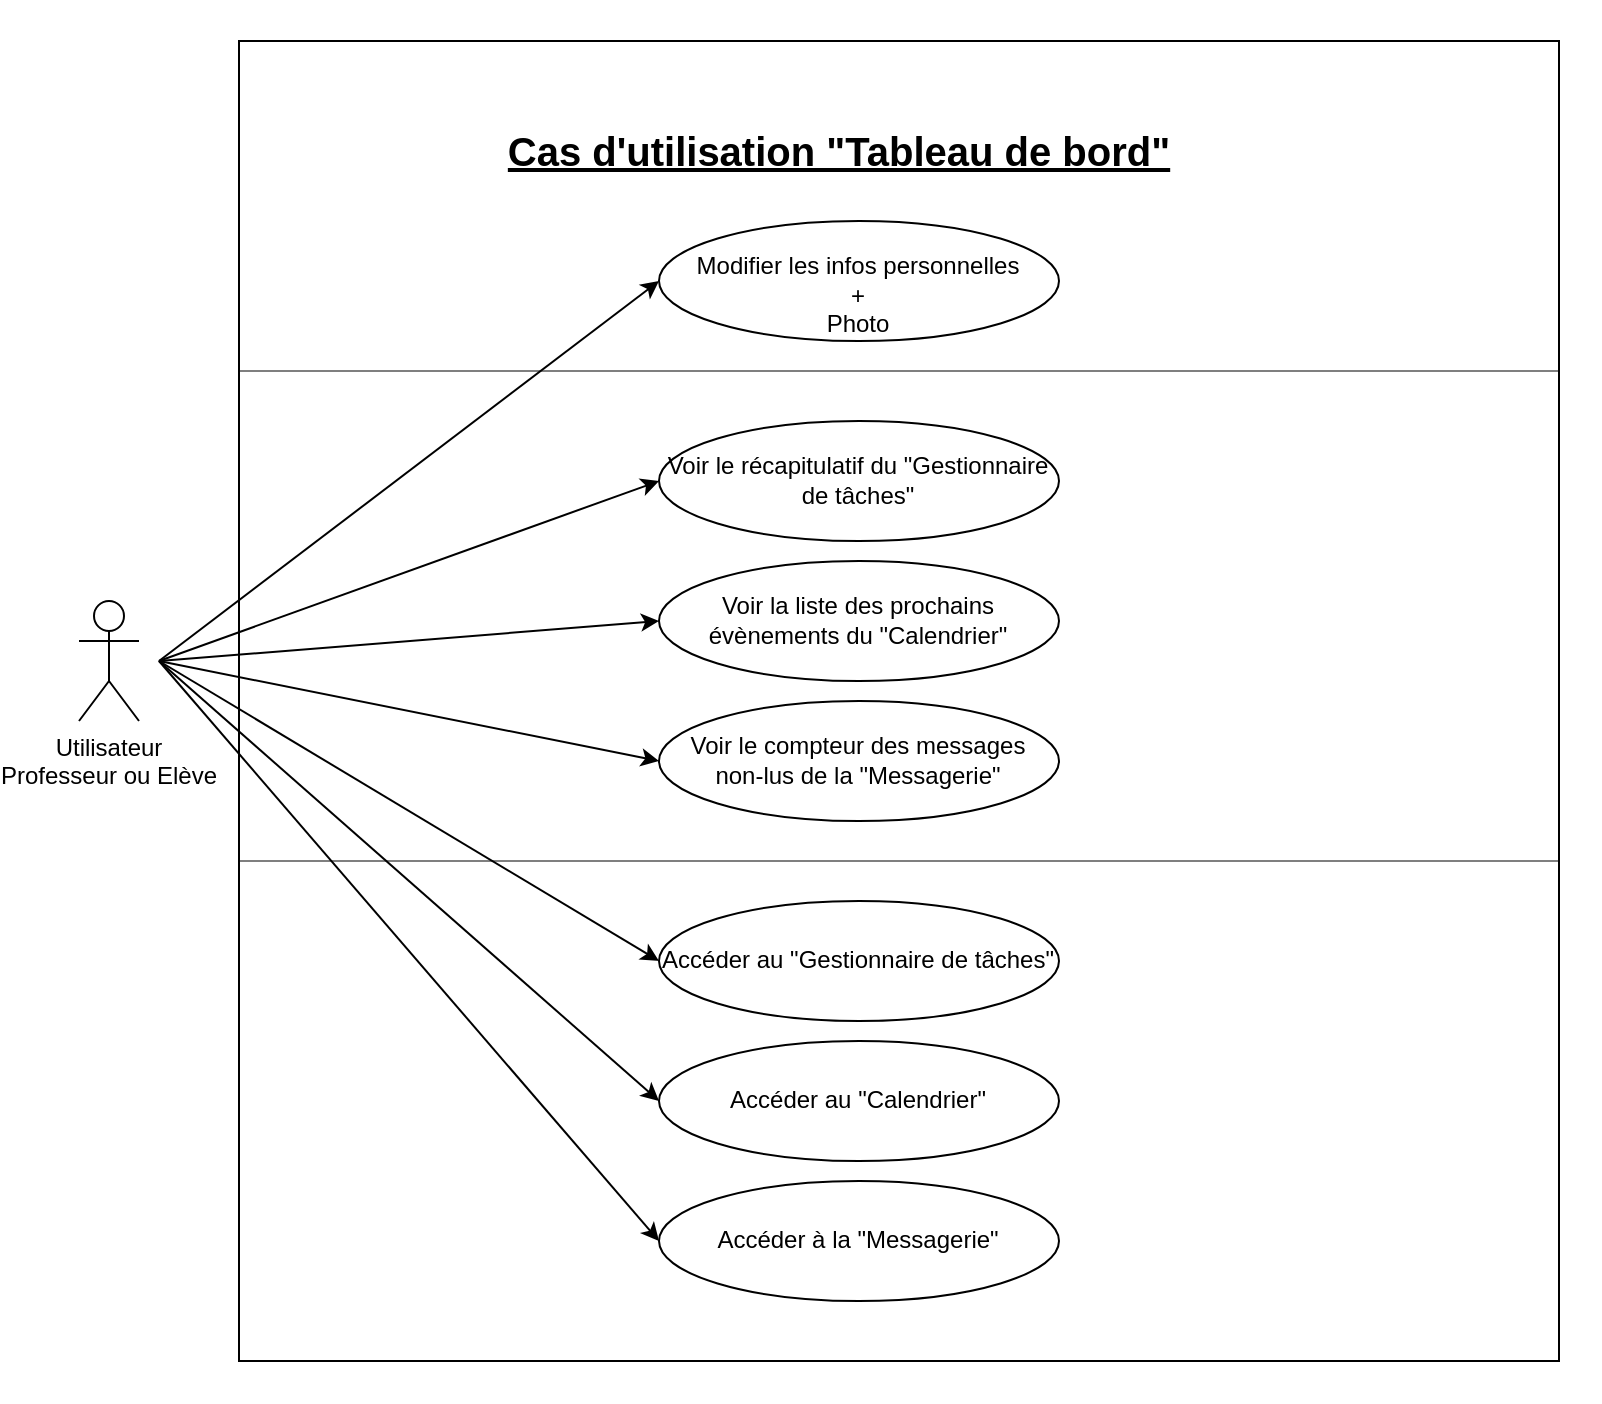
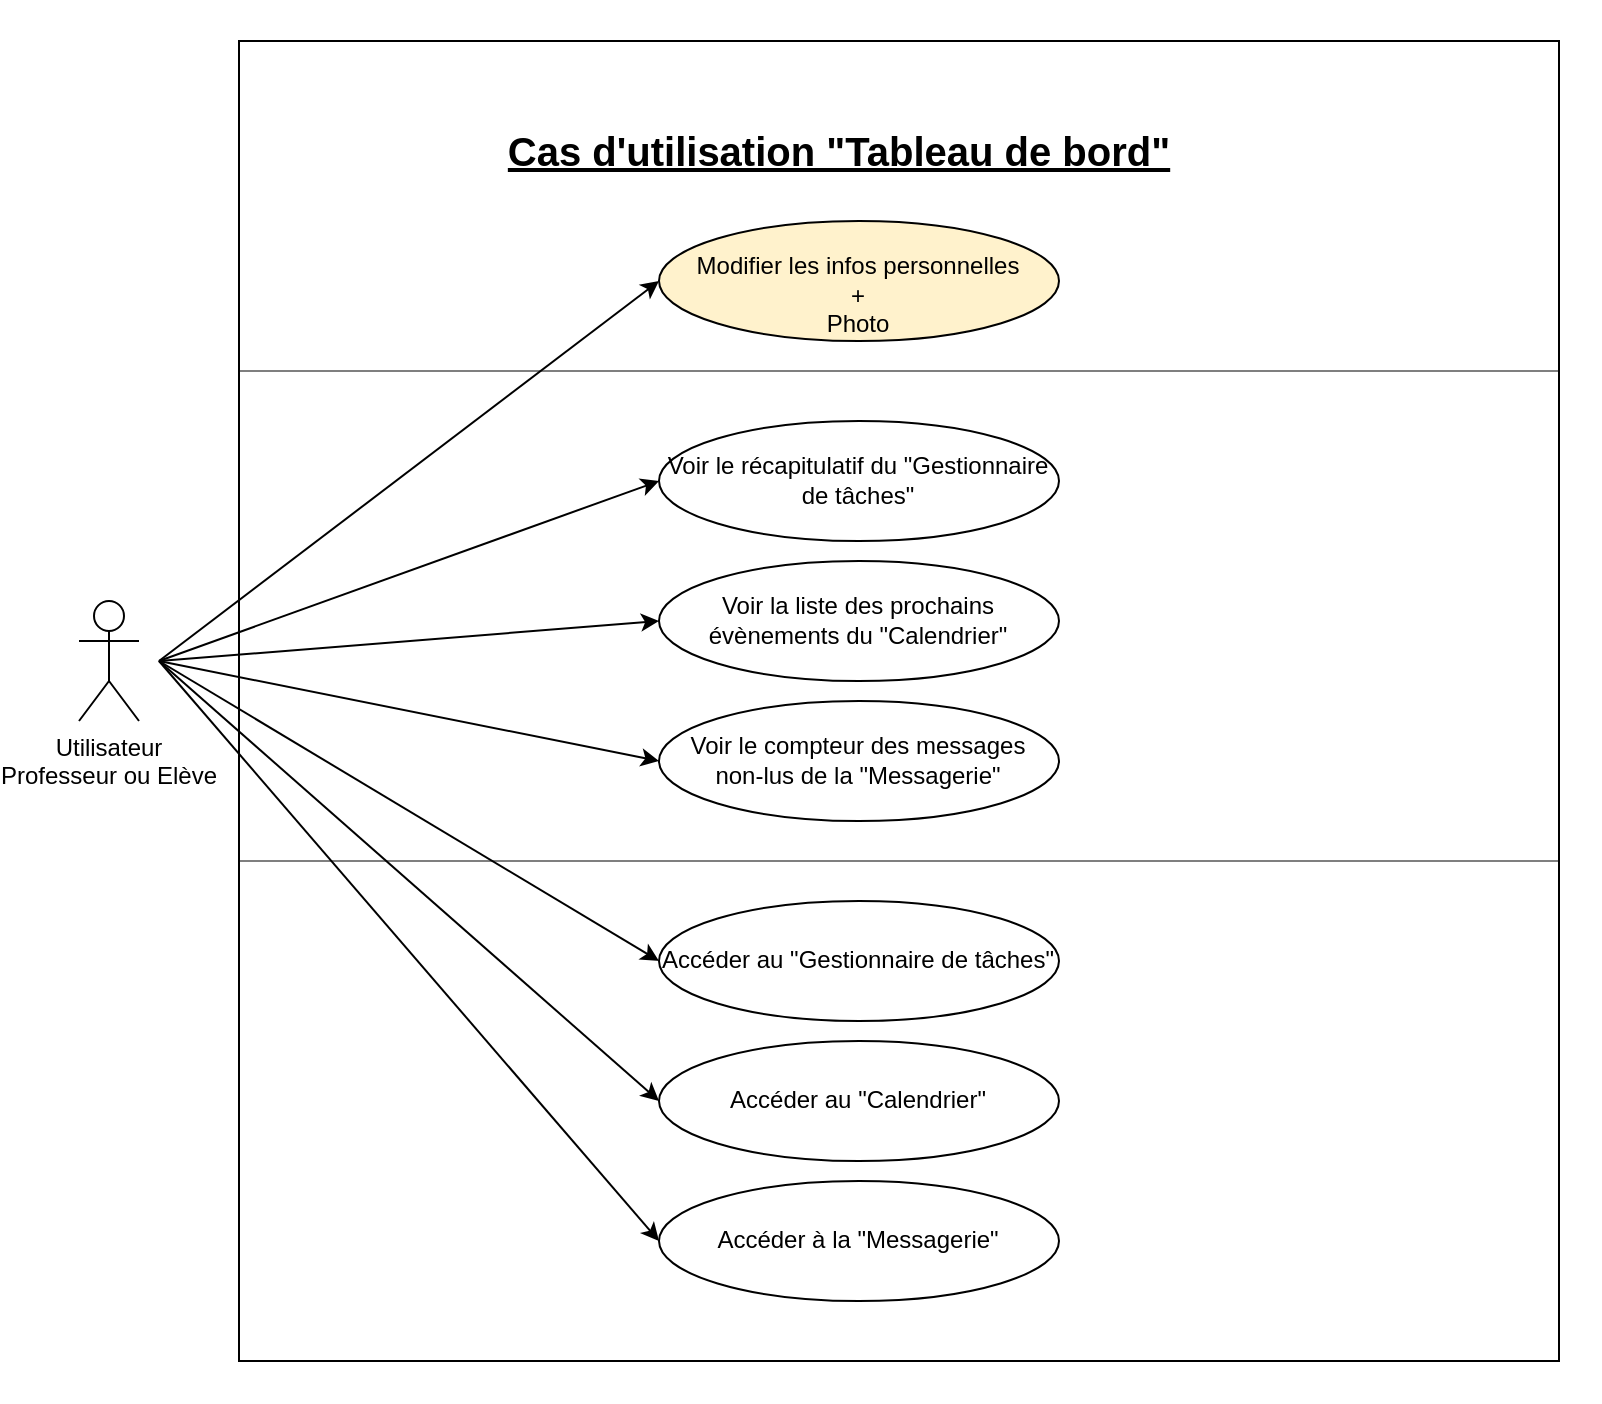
node "Modifier les infos personnelles + Photo": fillcolor #ffffff -> #fff2cc
